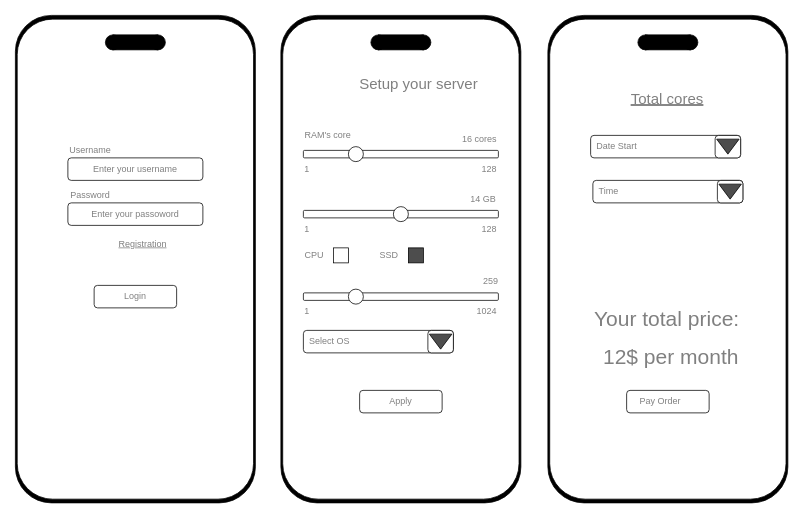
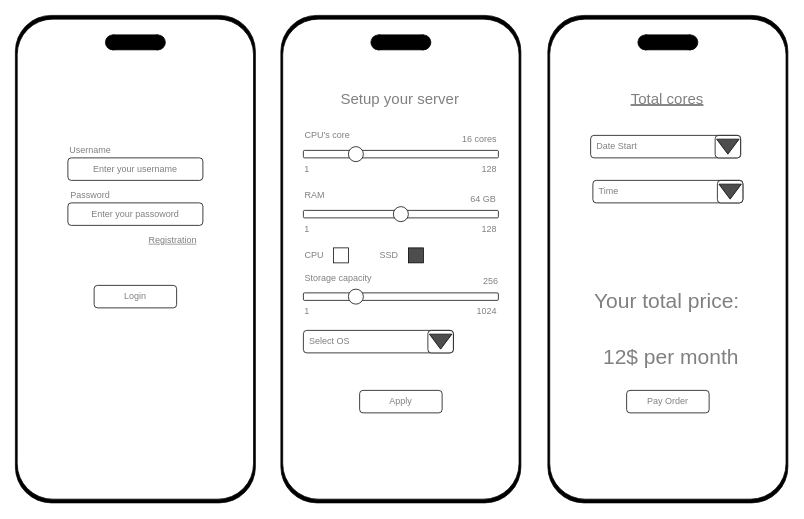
node "Setup your server": moved (420, 83) -> (401, 98)
node "RAM's core": label "RAM's core" -> "CPU's core"
node "RAM": added
node "14 GB": label "14 GB" -> "64 GB"
node "Registration": moved (143, 244) -> (173, 240)
node "Storage capacity": added
node "259": label "259" -> "256"
node "Your total price:": moved (668, 319) -> (668, 300)
node "Pay Order": moved (660, 402) -> (668, 402)
